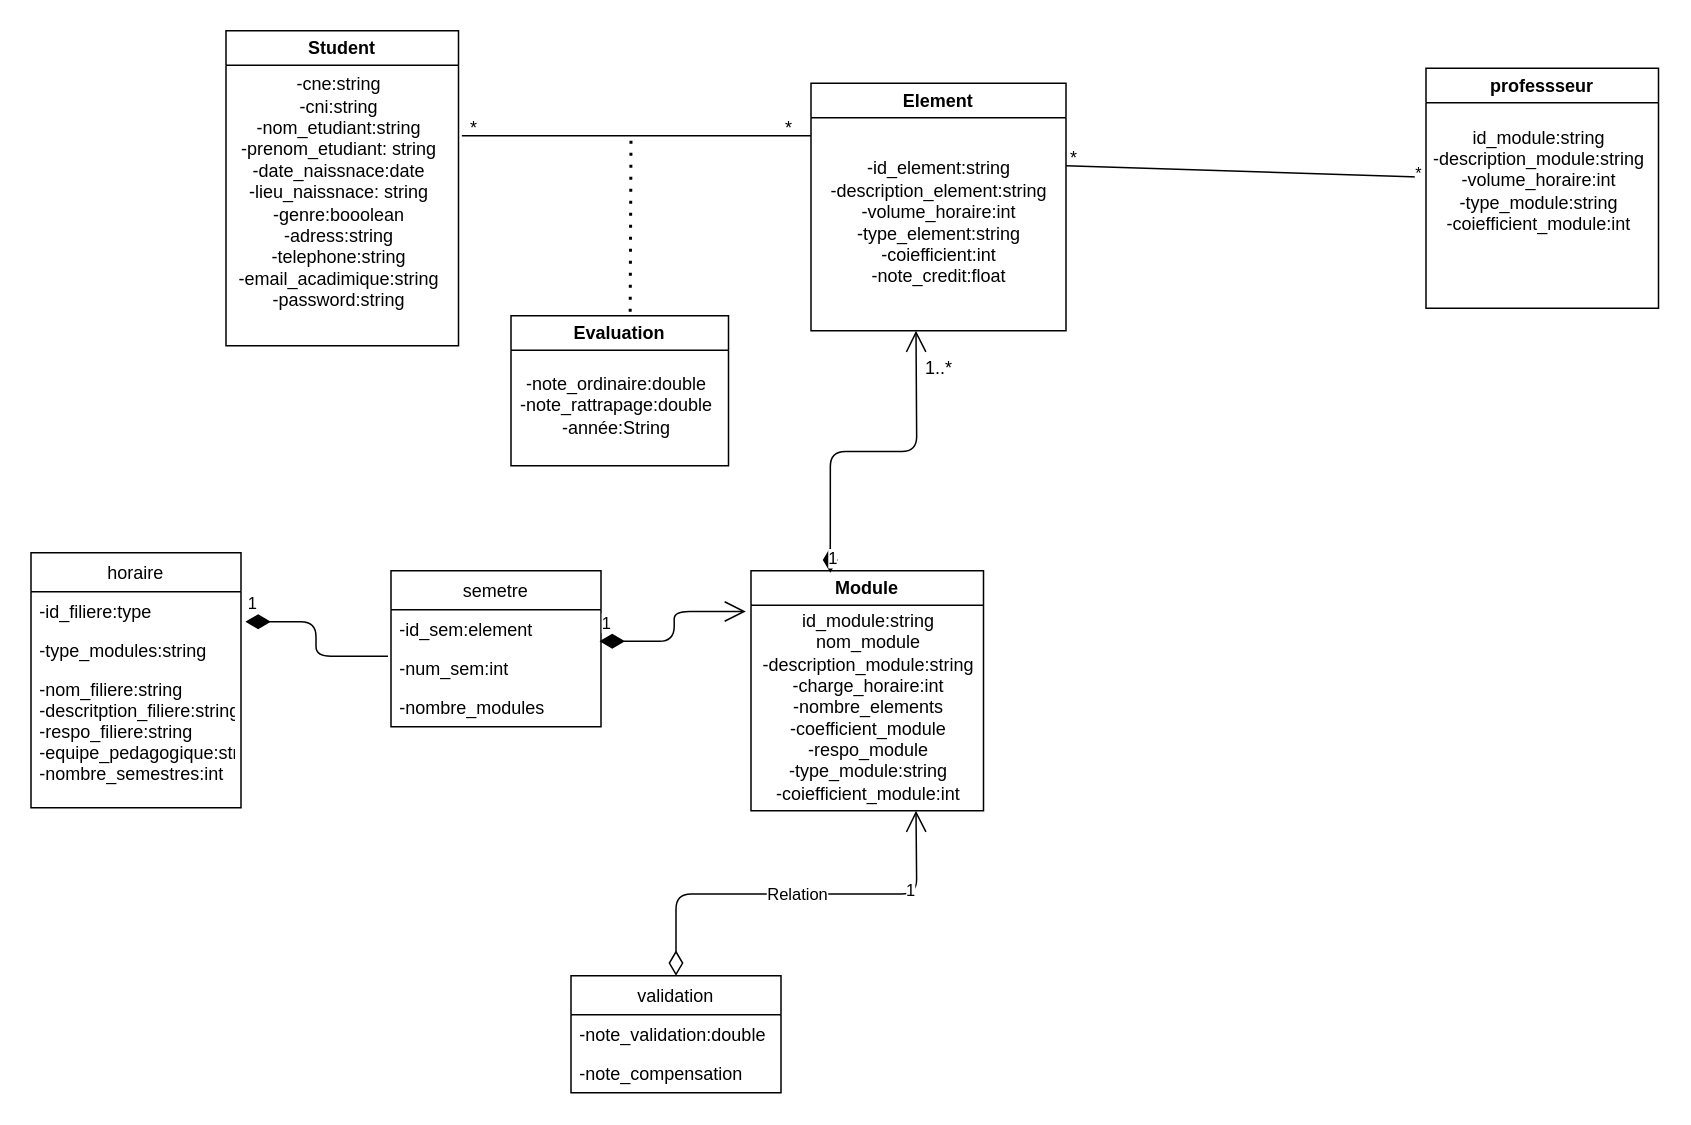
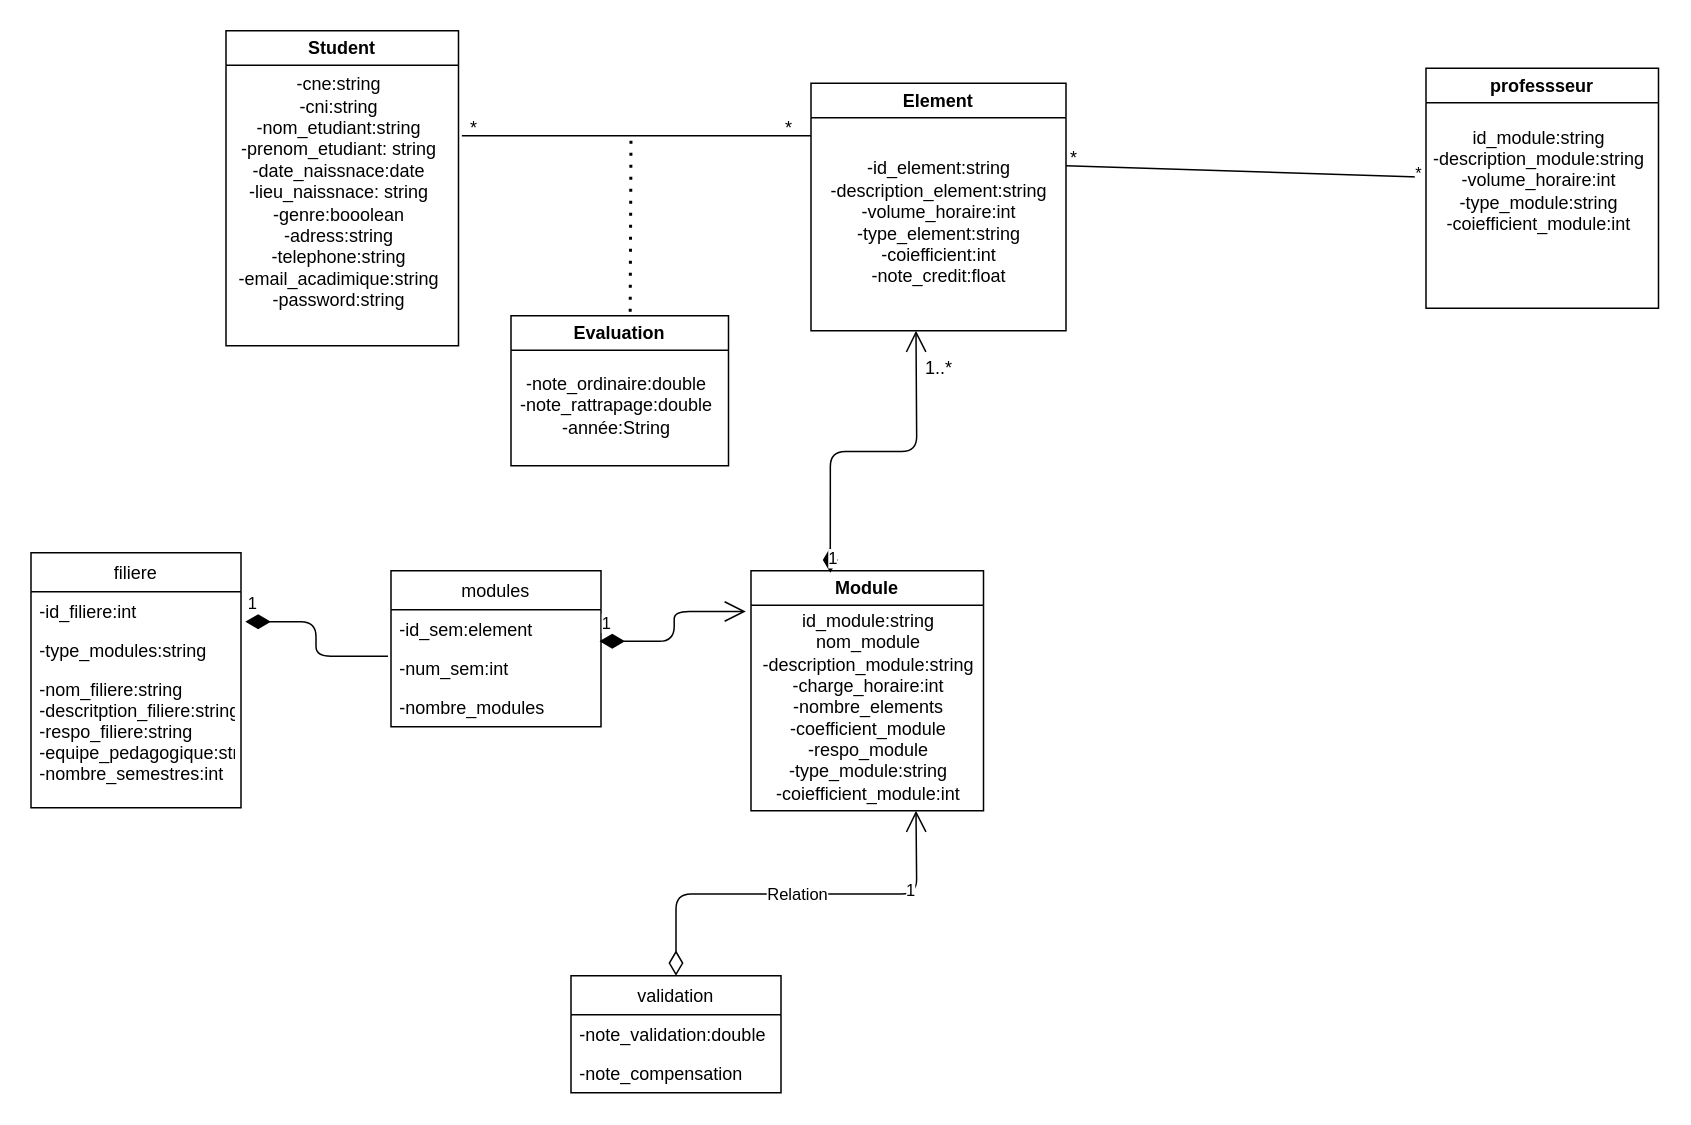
node "horaire": label "horaire" -> "filiere"
node "semetre": label "semetre" -> "modules"
node "-id_filiere:type": label "-id_filiere:type" -> "-id_filiere:int"
